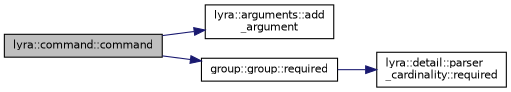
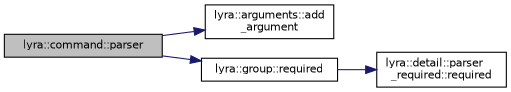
node "lyra::command::command": label "lyra::command::command" -> "lyra::command::parser"
node "group::group::required": label "group::group::required" -> "lyra::group::required"
node "lyra::detail::parser _cardinality::required": label "lyra::detail::parser _cardinality::required" -> "lyra::detail::parser _required::required"
